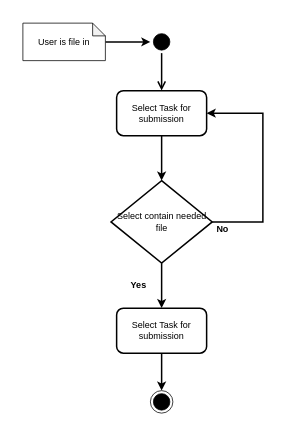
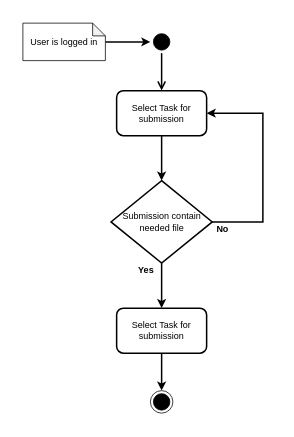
node "User is file in": label "User is file in" -> "User is logged in"
node "Select contain needed file": label "Select contain needed file" -> "Submission contain needed file"
node "Yes": moved (138, 285) -> (146, 270)
